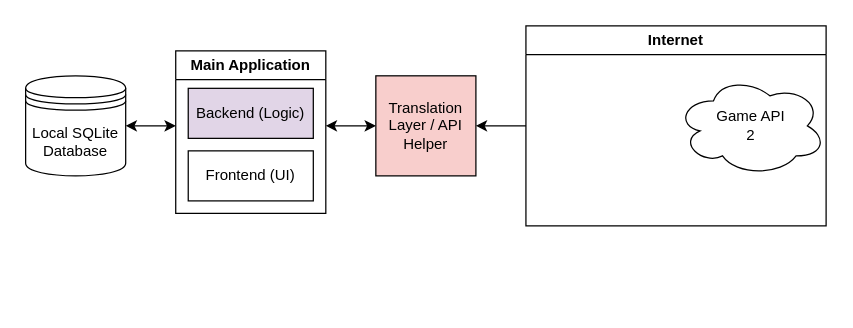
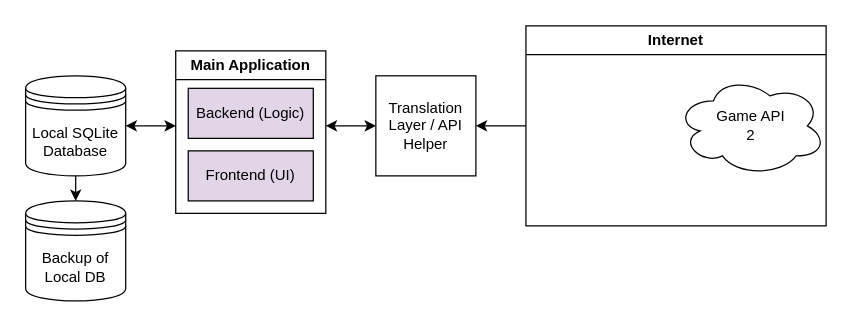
node "Translation Layer / API Helper": fillcolor #f8cecc -> #ffffff
node "Frontend (UI)": fillcolor #ffffff -> #e1d5e7
edge "Local SQLite Database" -> "Backup of Local DB": added
node "Backup of Local DB": added
